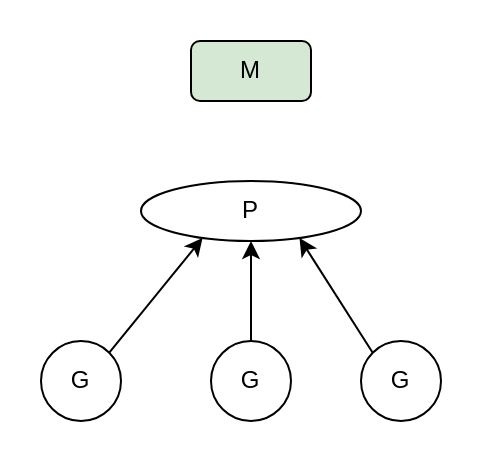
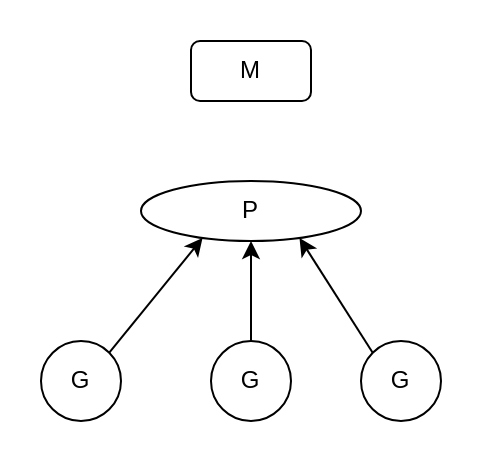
node "M": fillcolor #d5e8d4 -> #ffffff
